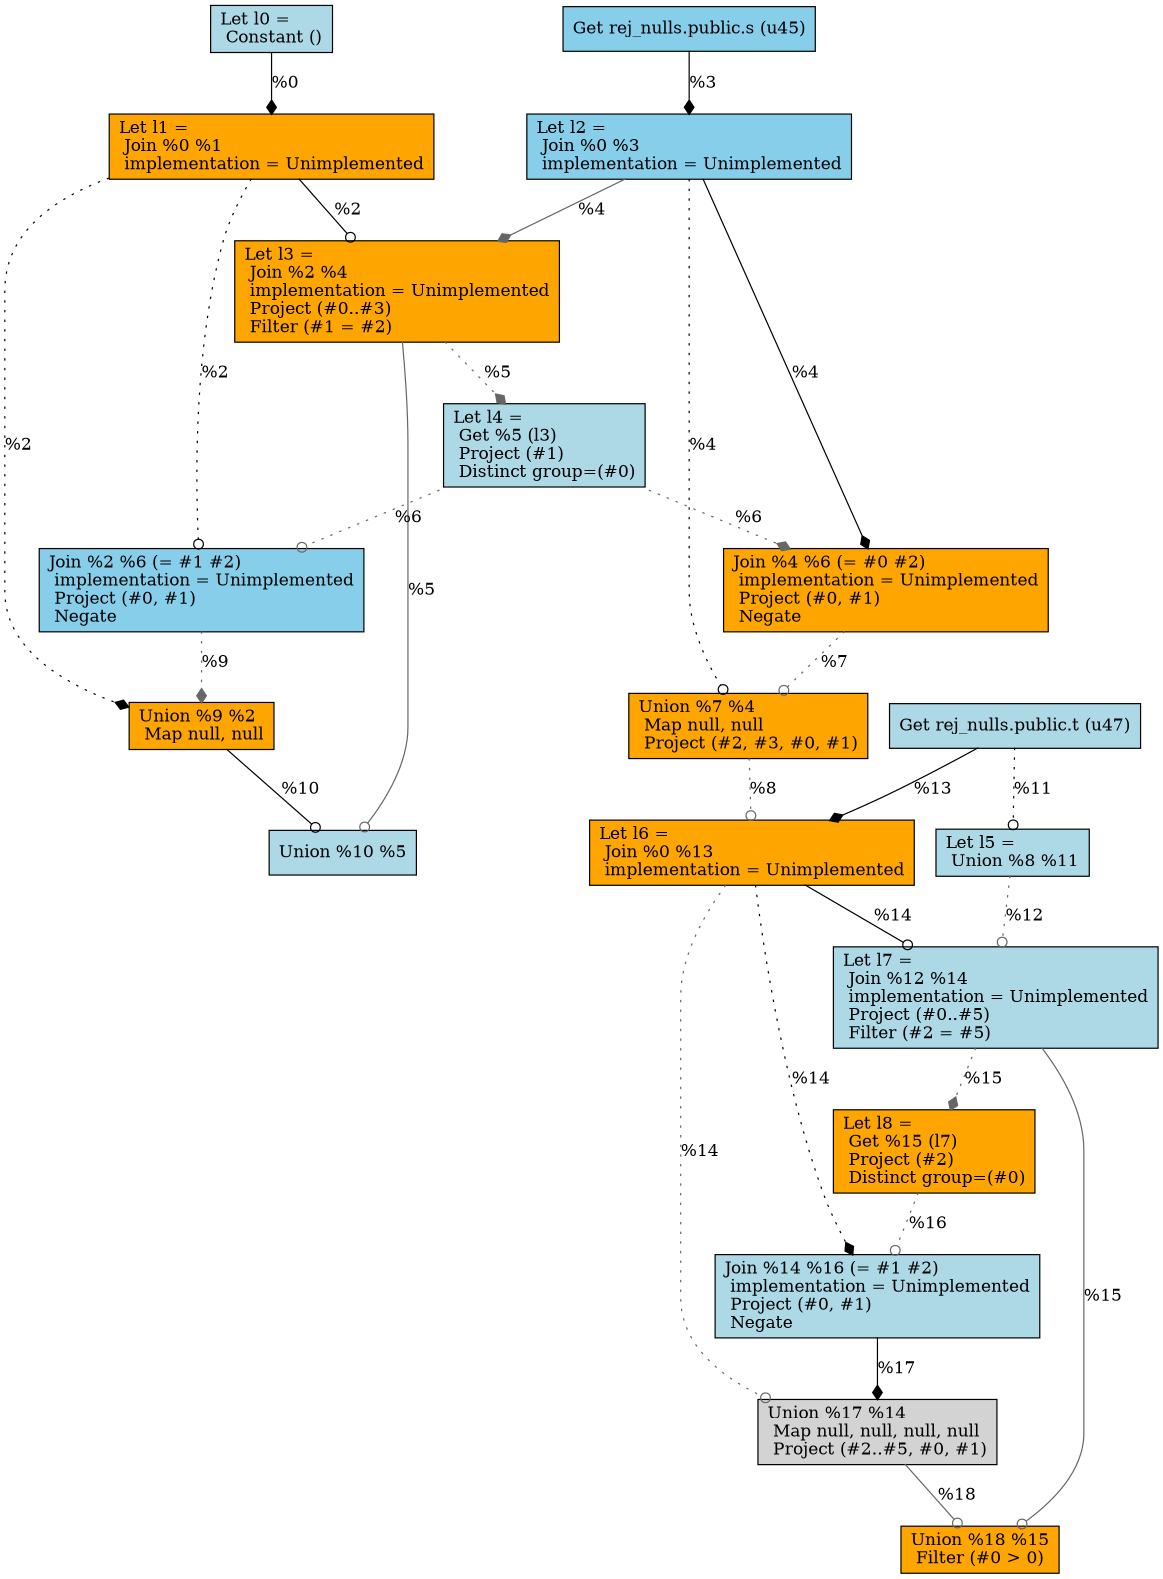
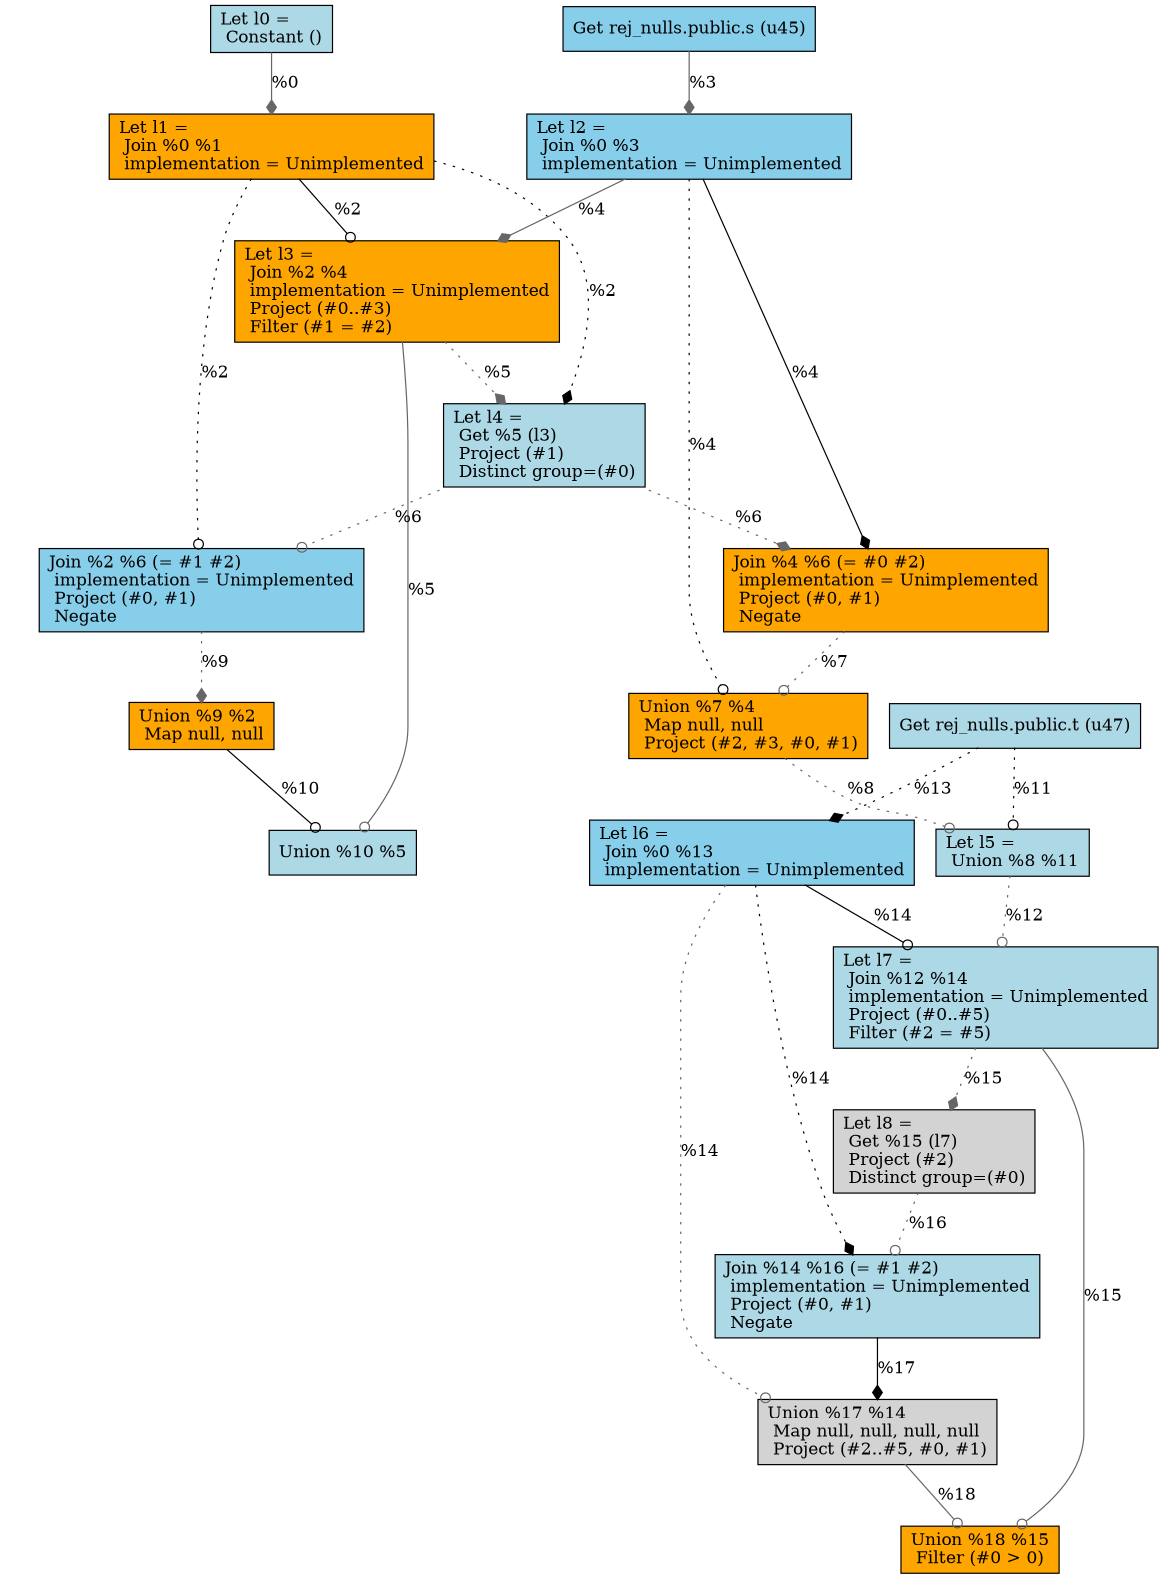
edge "Get rej_nulls.public.s (u45)" -> "Let l2 = Join %0 %3 implementation = Unimplemented": color black -> gray40
edge "Let l0 = Constant ()" -> "Let l1 = Join %0 %1 implementation = Unimplemented": color black -> gray40
edge "Let l1 = Join %0 %1 implementation = Unimplemented" -> "Union %9 %2 Map null, null": now "Let l1 = Join %0 %1 implementation = Unimplemented" -> "Let l4 = Get %5 (l3) Project (#1) Distinct group=(#0)"
edge "Get rej_nulls.public.t (u47)" -> "Let l6 = Join %0 %13 implementation = Unimplemented": style solid -> dotted
edge "Union %7 %4 Map null, null Project (#2, #3, #0, #1)" -> "Let l6 = Join %0 %13 implementation = Unimplemented": now "Union %7 %4 Map null, null Project (#2, #3, #0, #1)" -> "Let l5 = Union %8 %11"
node "Let l6 = Join %0 %13 implementation = Unimplemented": fillcolor orange -> skyblue
node "Let l8 = Get %15 (l7) Project (#2) Distinct group=(#0)": fillcolor orange -> lightgrey
